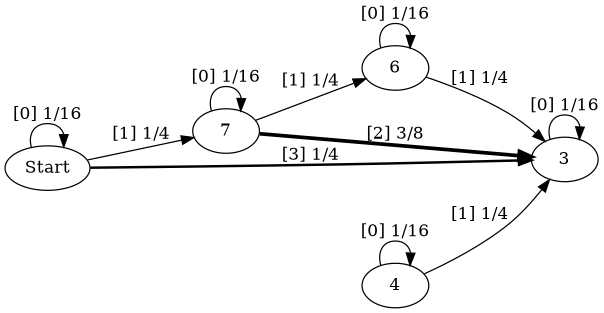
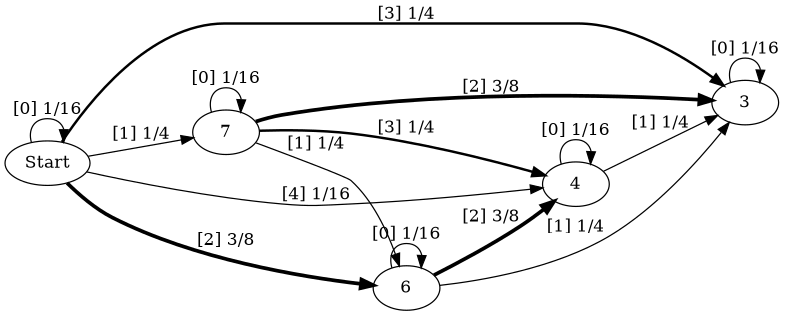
edge "7" -> "4": added, label "[3] 1/4"
edge "Start" -> "4": added, label "[4] 1/16"
edge "6" -> "4": added, label "[2] 3/8"
edge "Start" -> "6": added, label "[2] 3/8"
